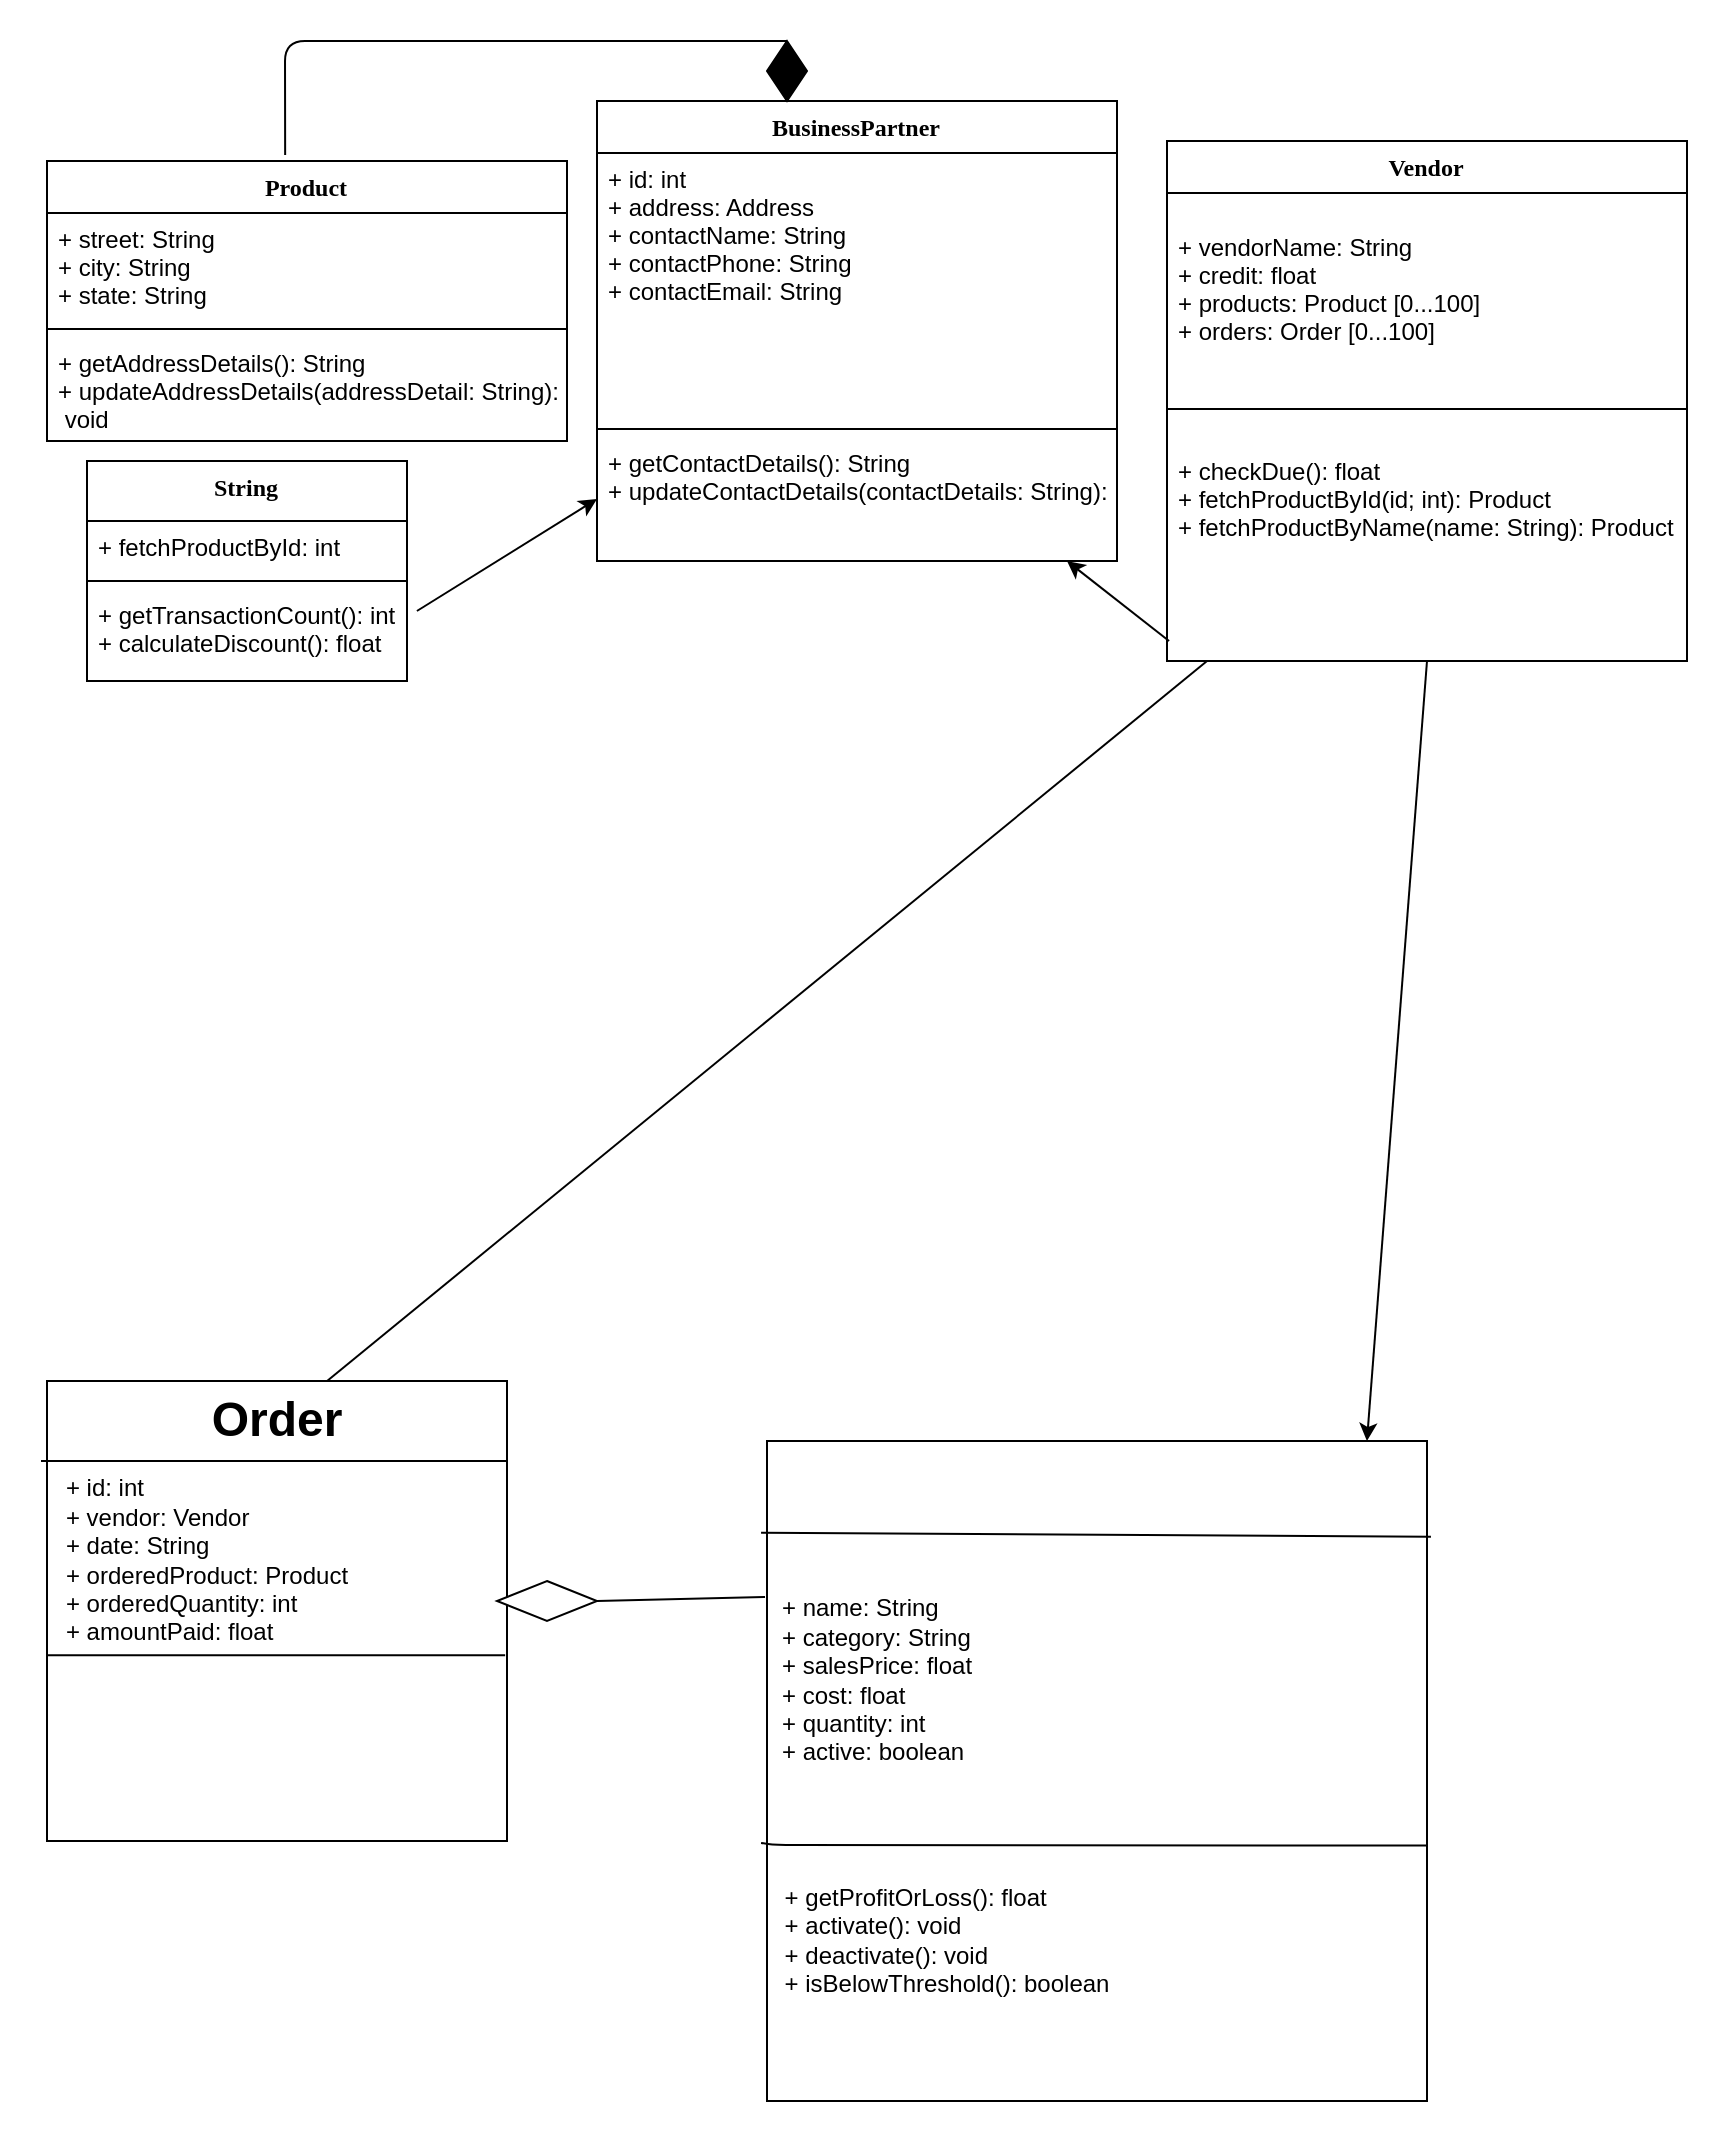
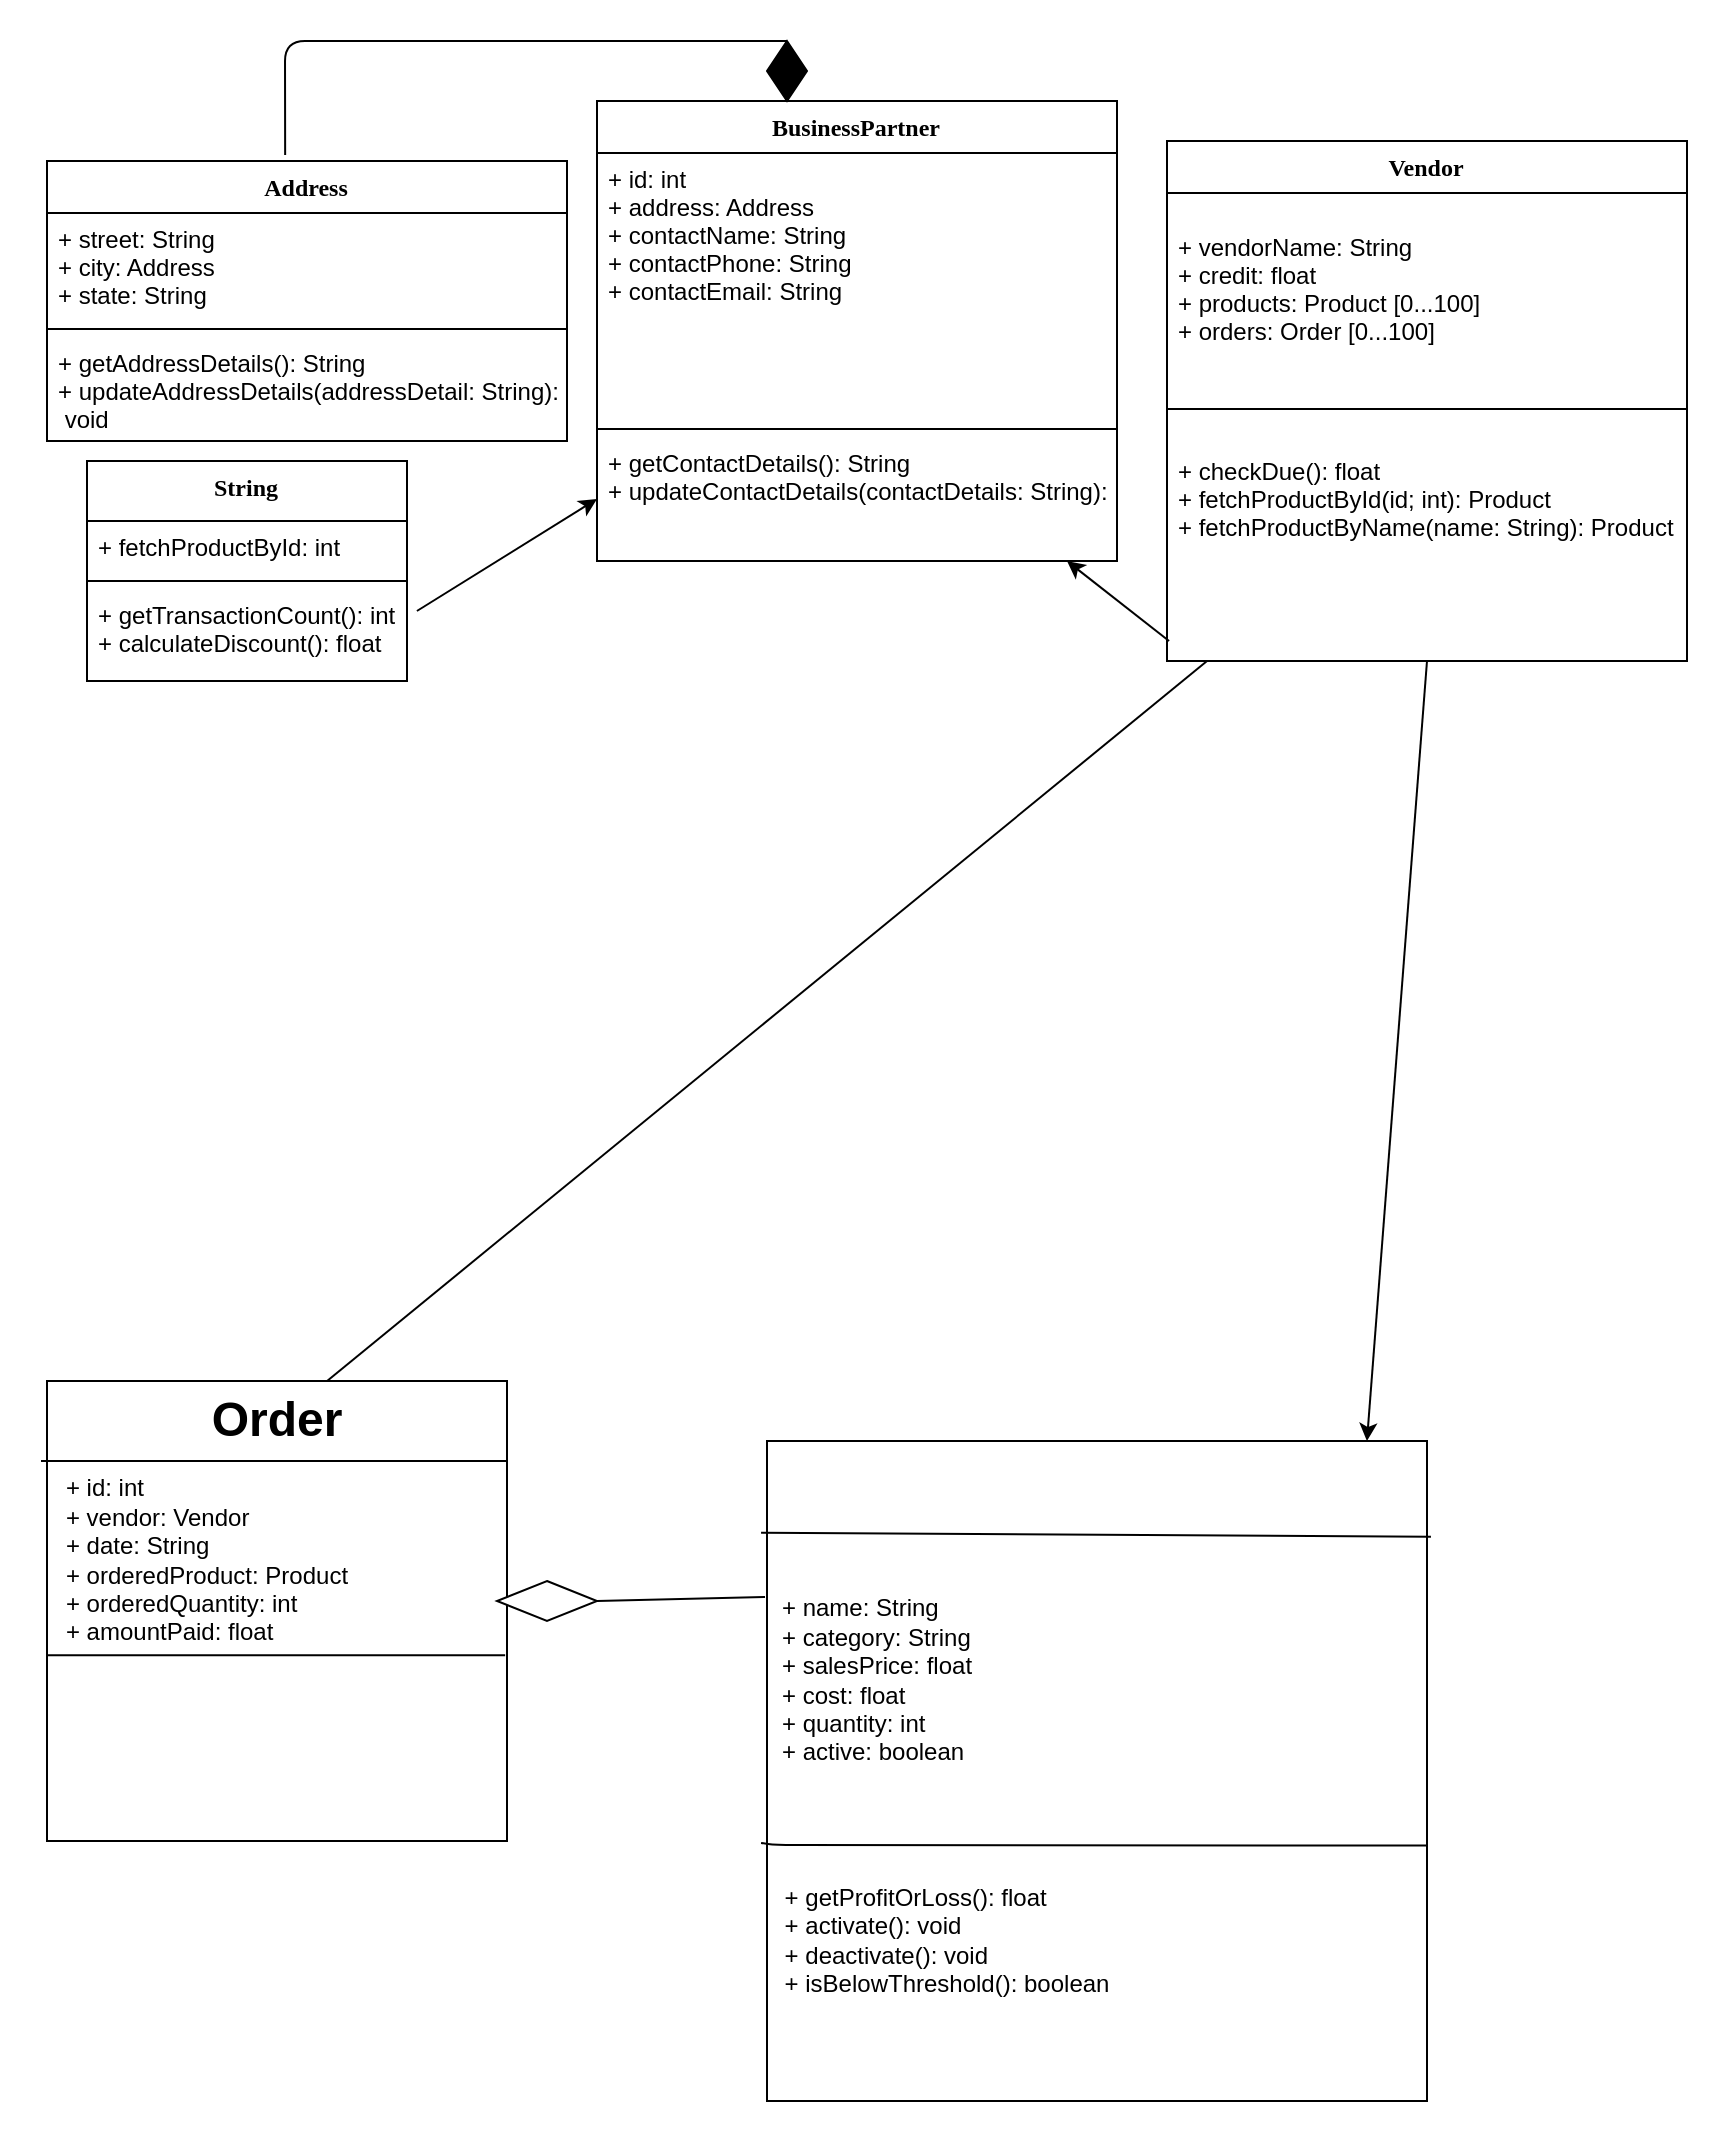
node "Product": label "Product" -> "Address"
node "+ street: String + city: String + state: String": label "+ street: String + city: String + state: String" -> "+ street: String + city: Address + state: String"
